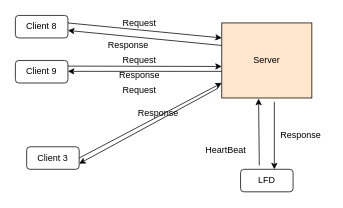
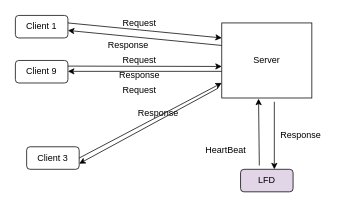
node "Client 8": label "Client 8" -> "Client 1"
node "Server": fillcolor #ffe6cc -> #ffffff
node "LFD": fillcolor #ffffff -> #e1d5e7
